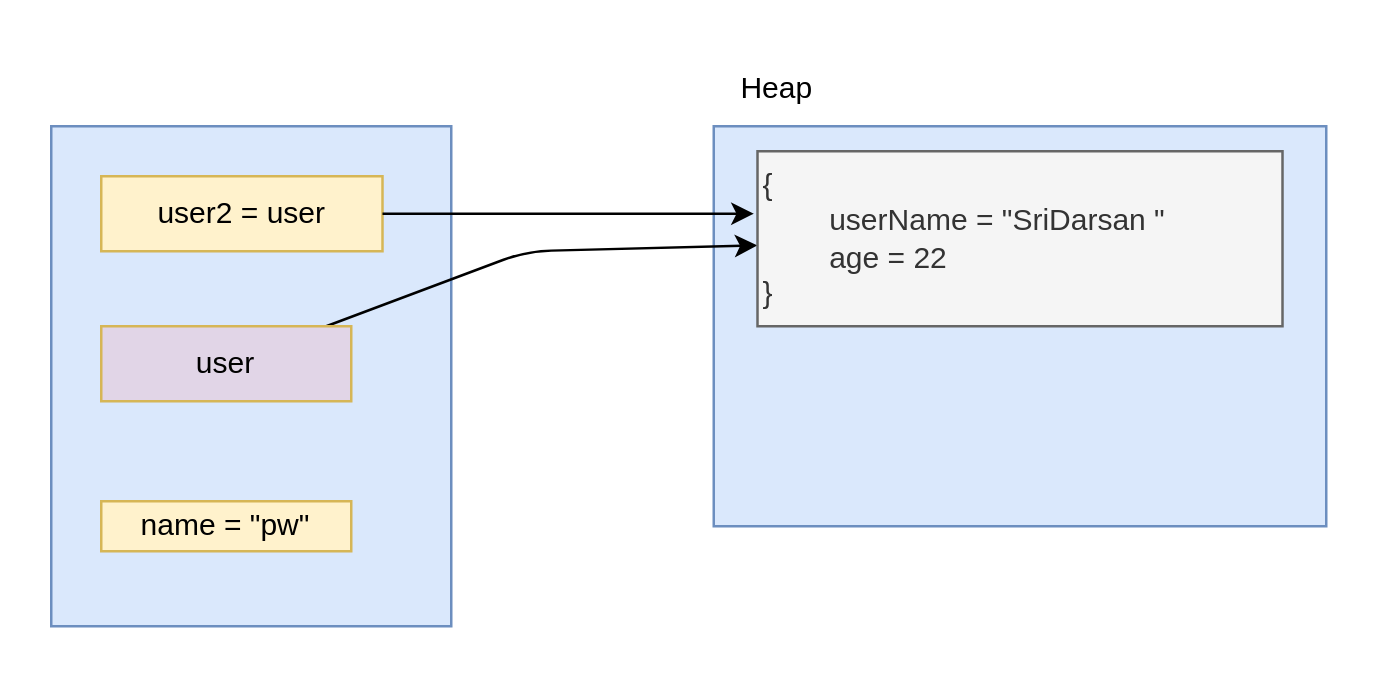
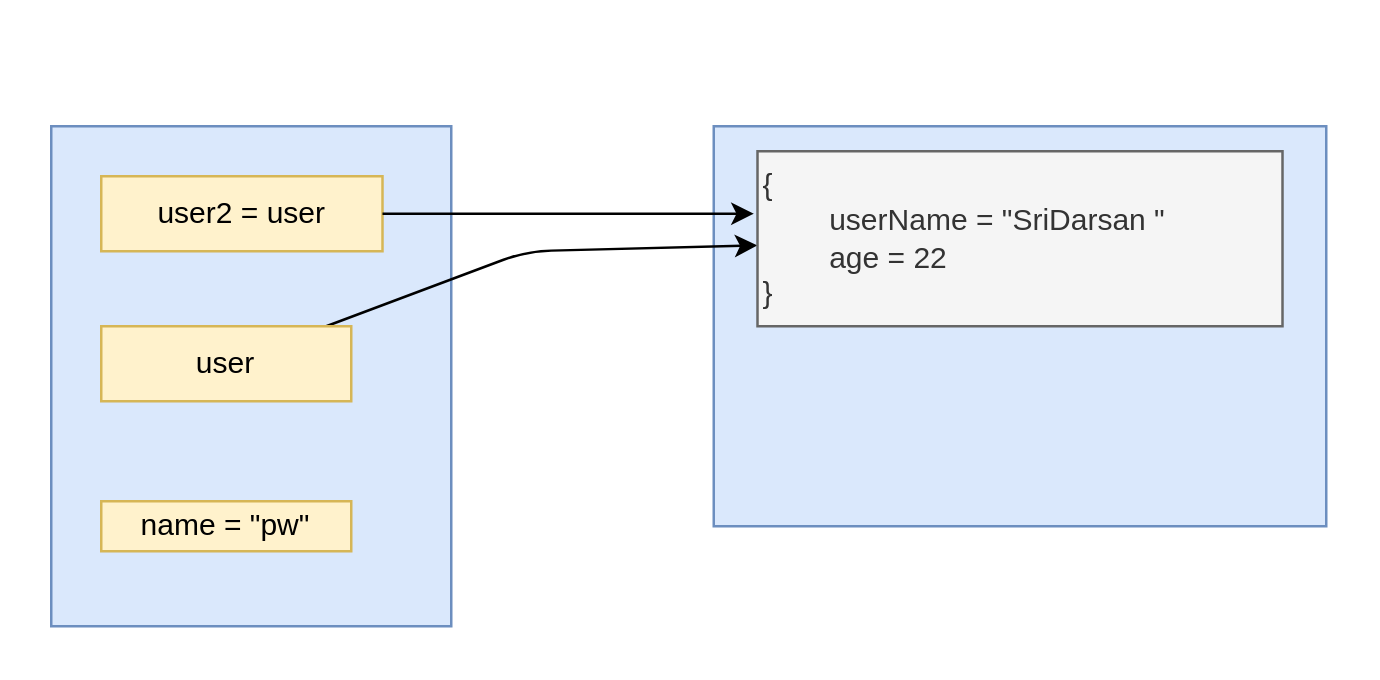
node "Heap": removed
node "user": fillcolor #e1d5e7 -> #fff2cc
